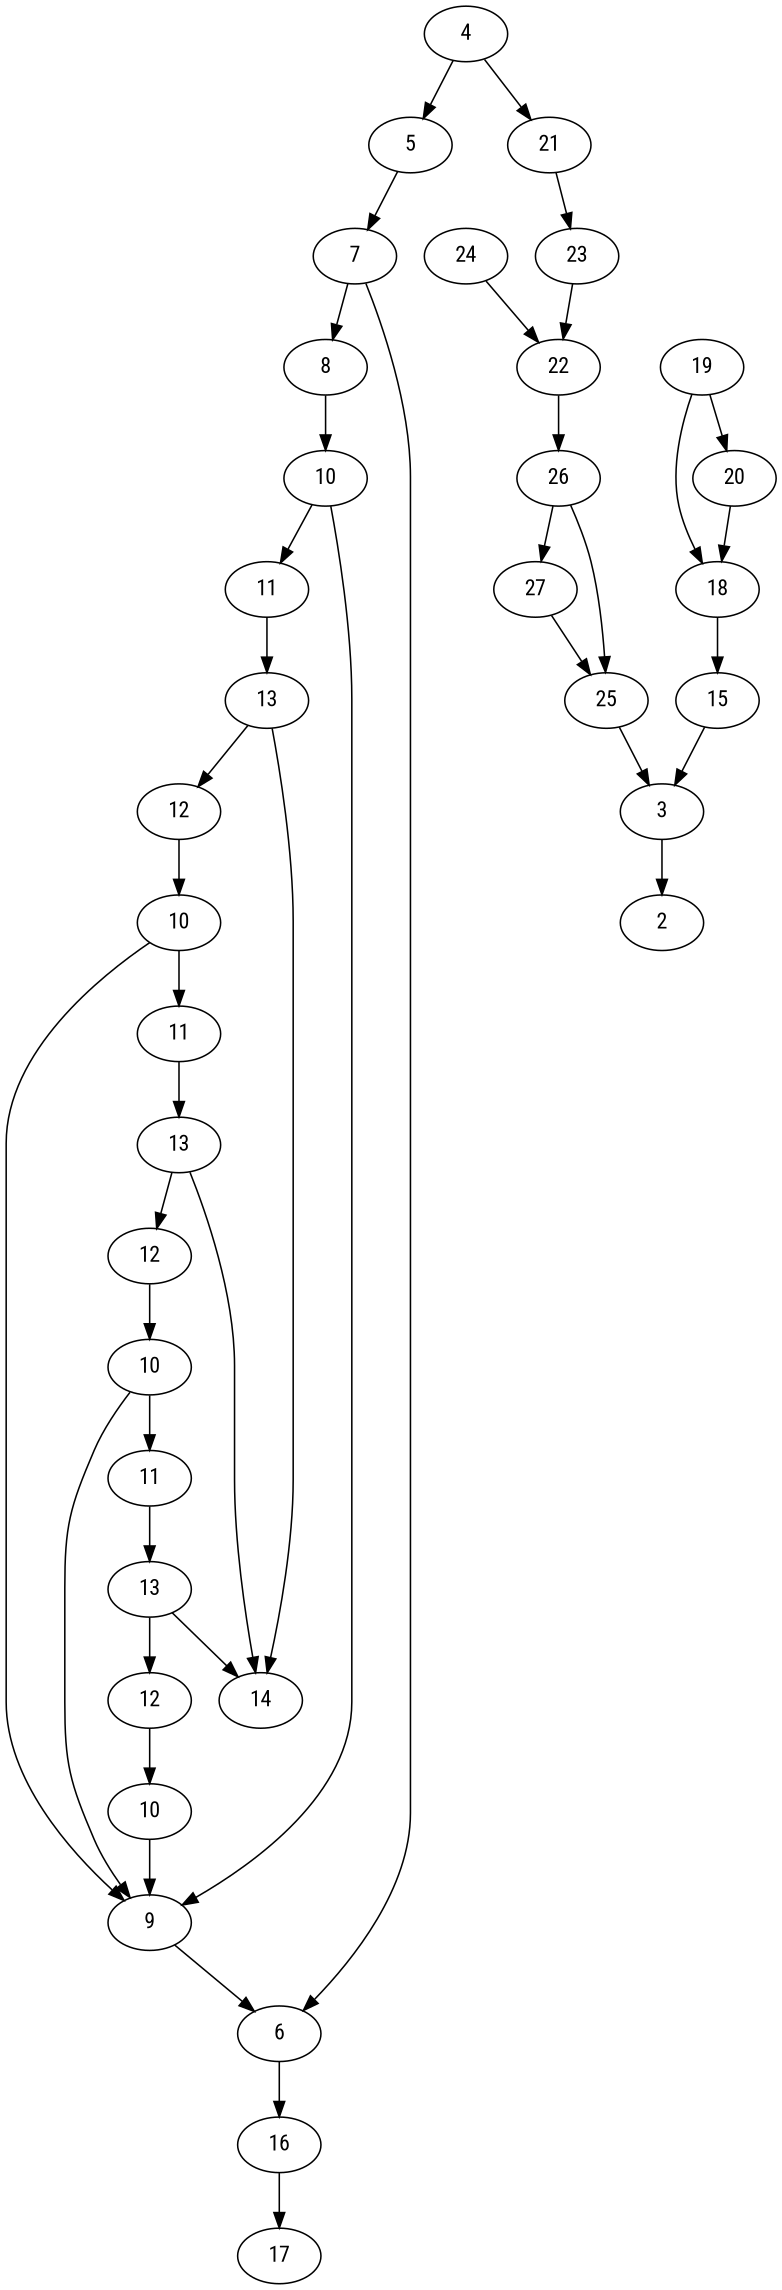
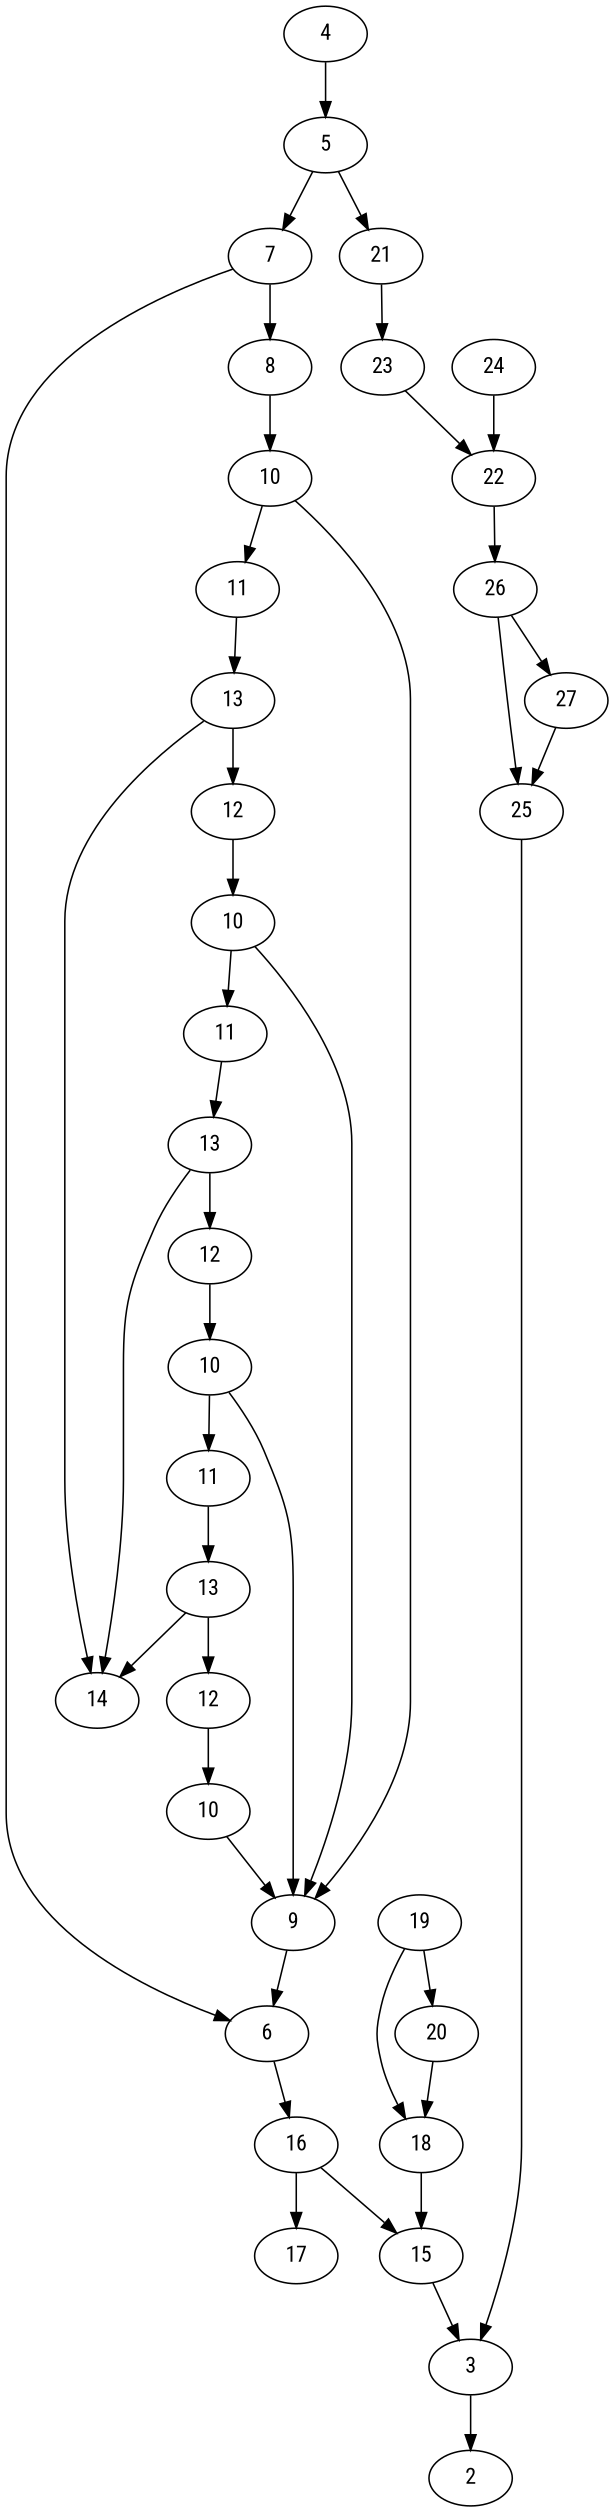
edge "4" -> "21": now "5" -> "21"
edge "16" -> "15": added
